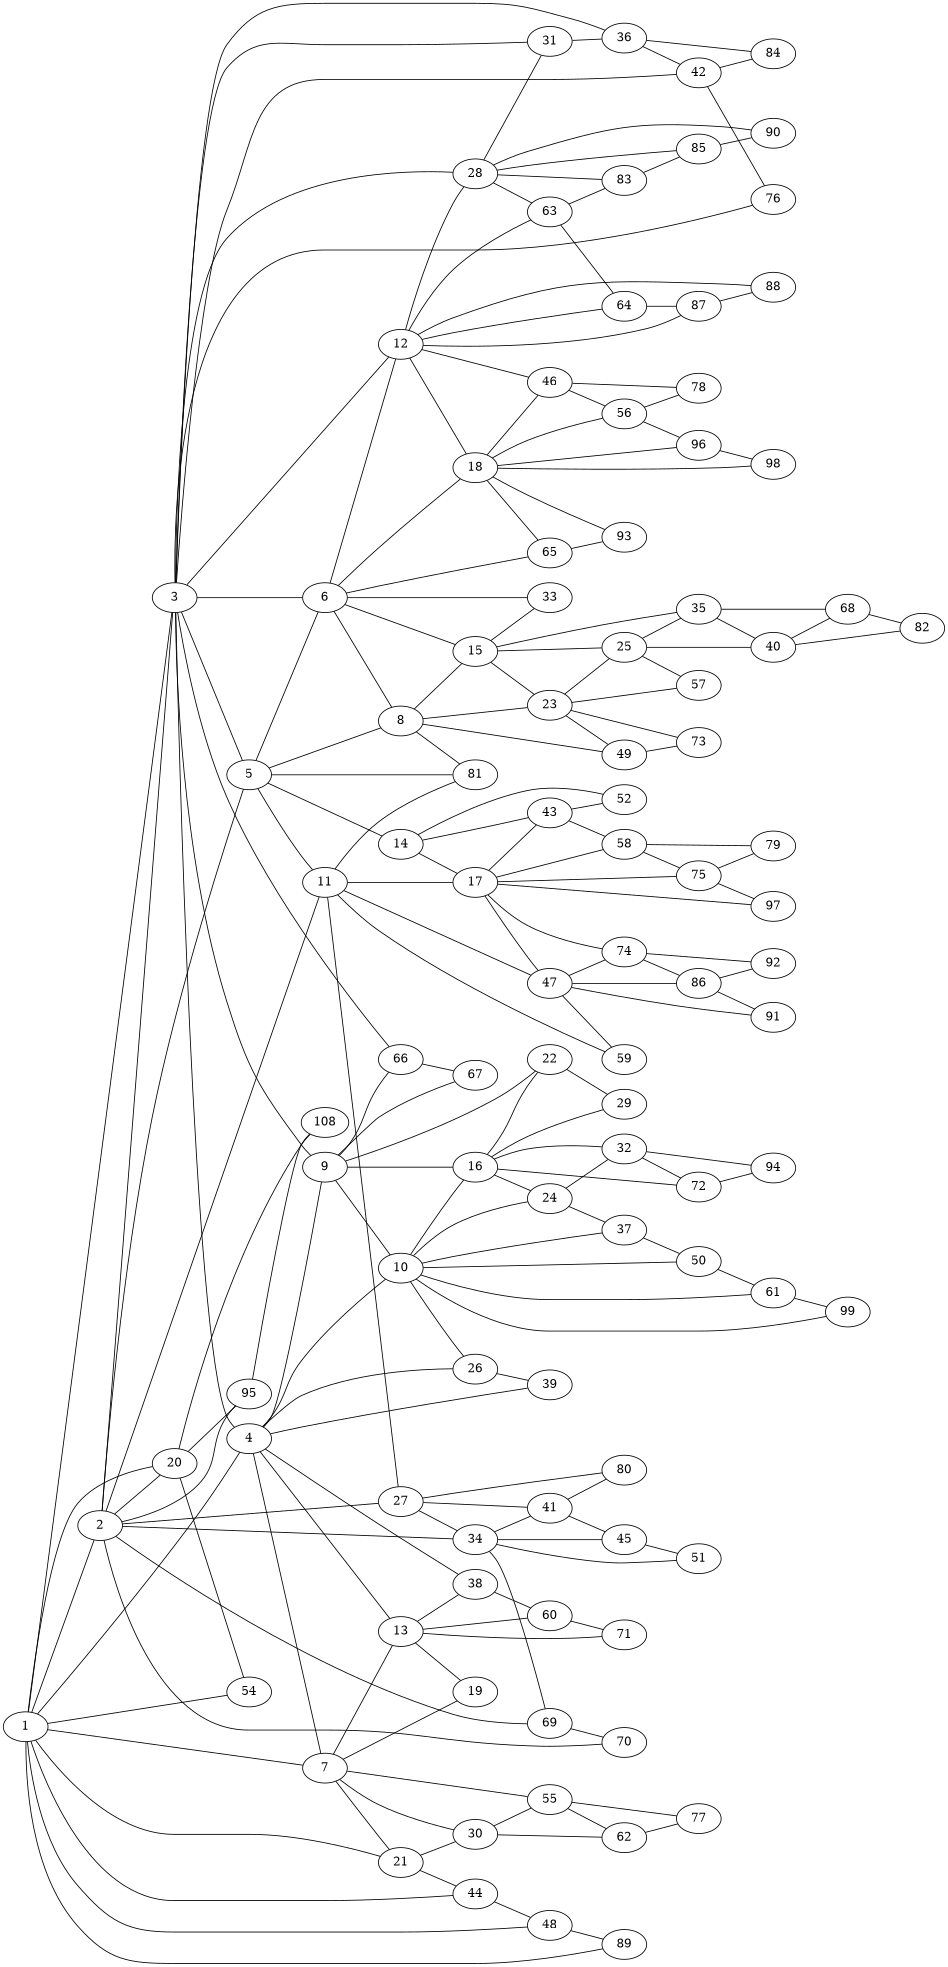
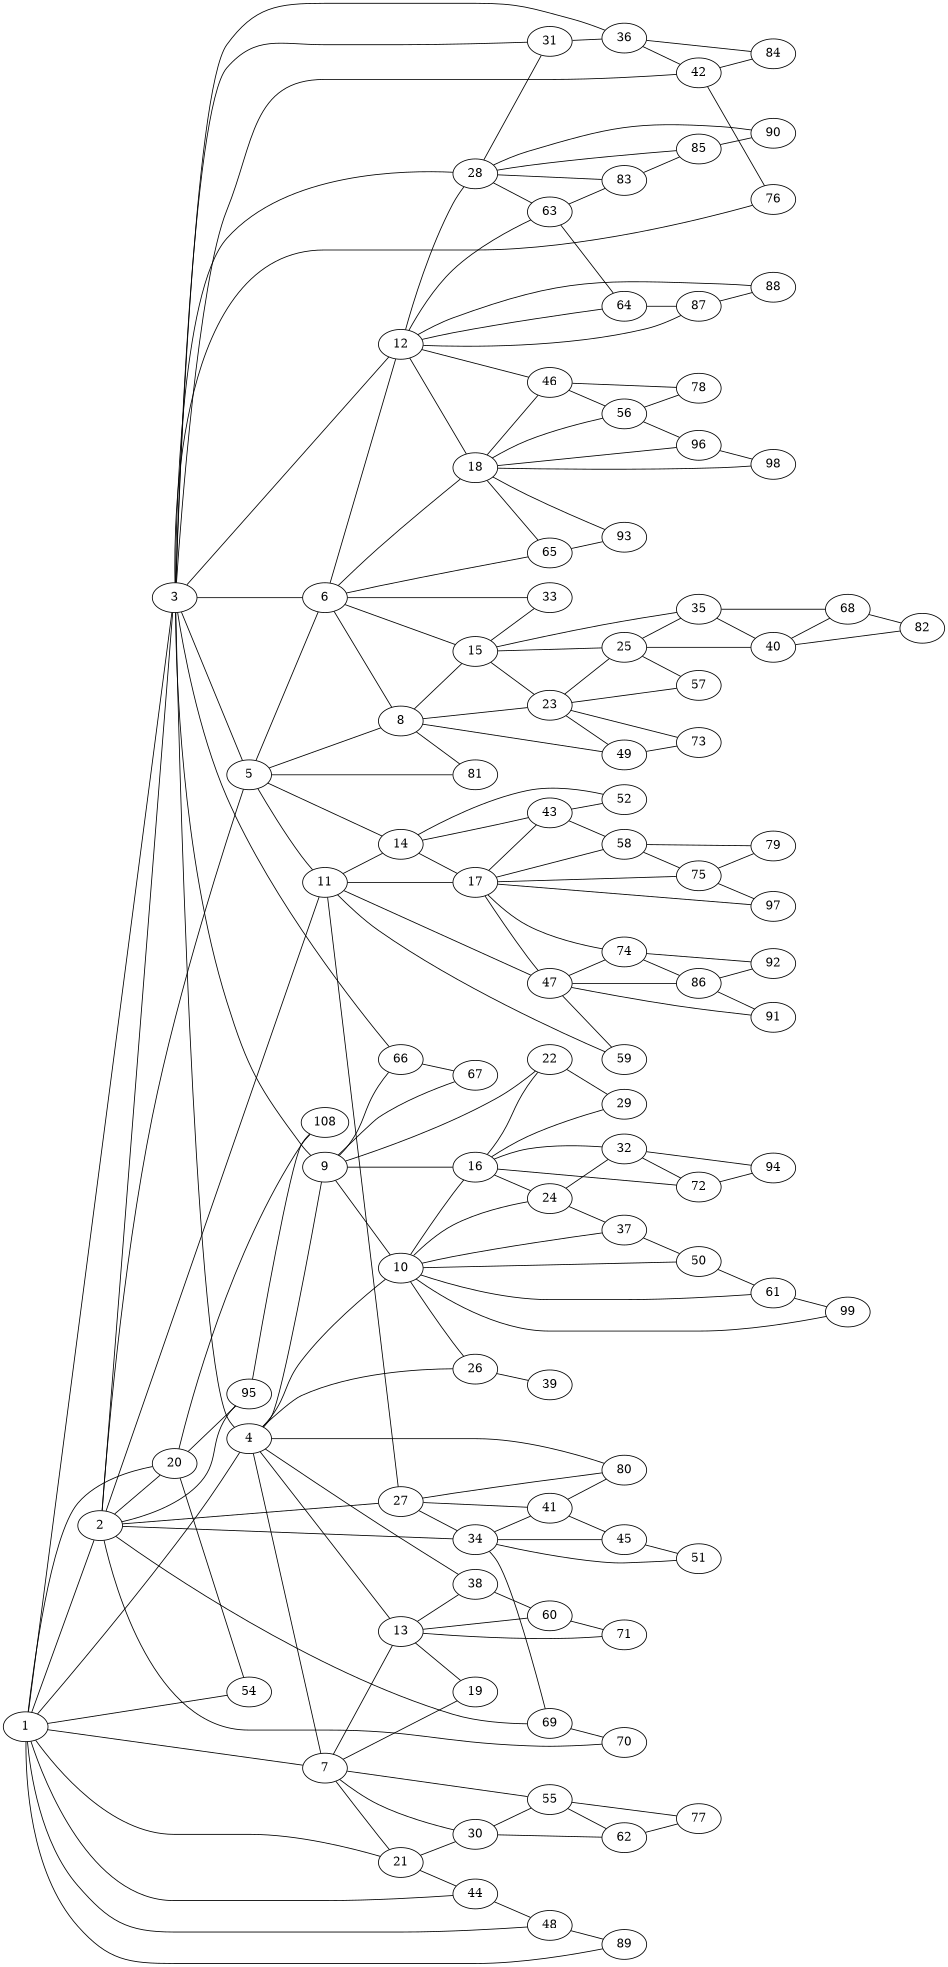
edge "81" -- "11": now "14" -- "11"
edge "39" -- "4": now "80" -- "4"
